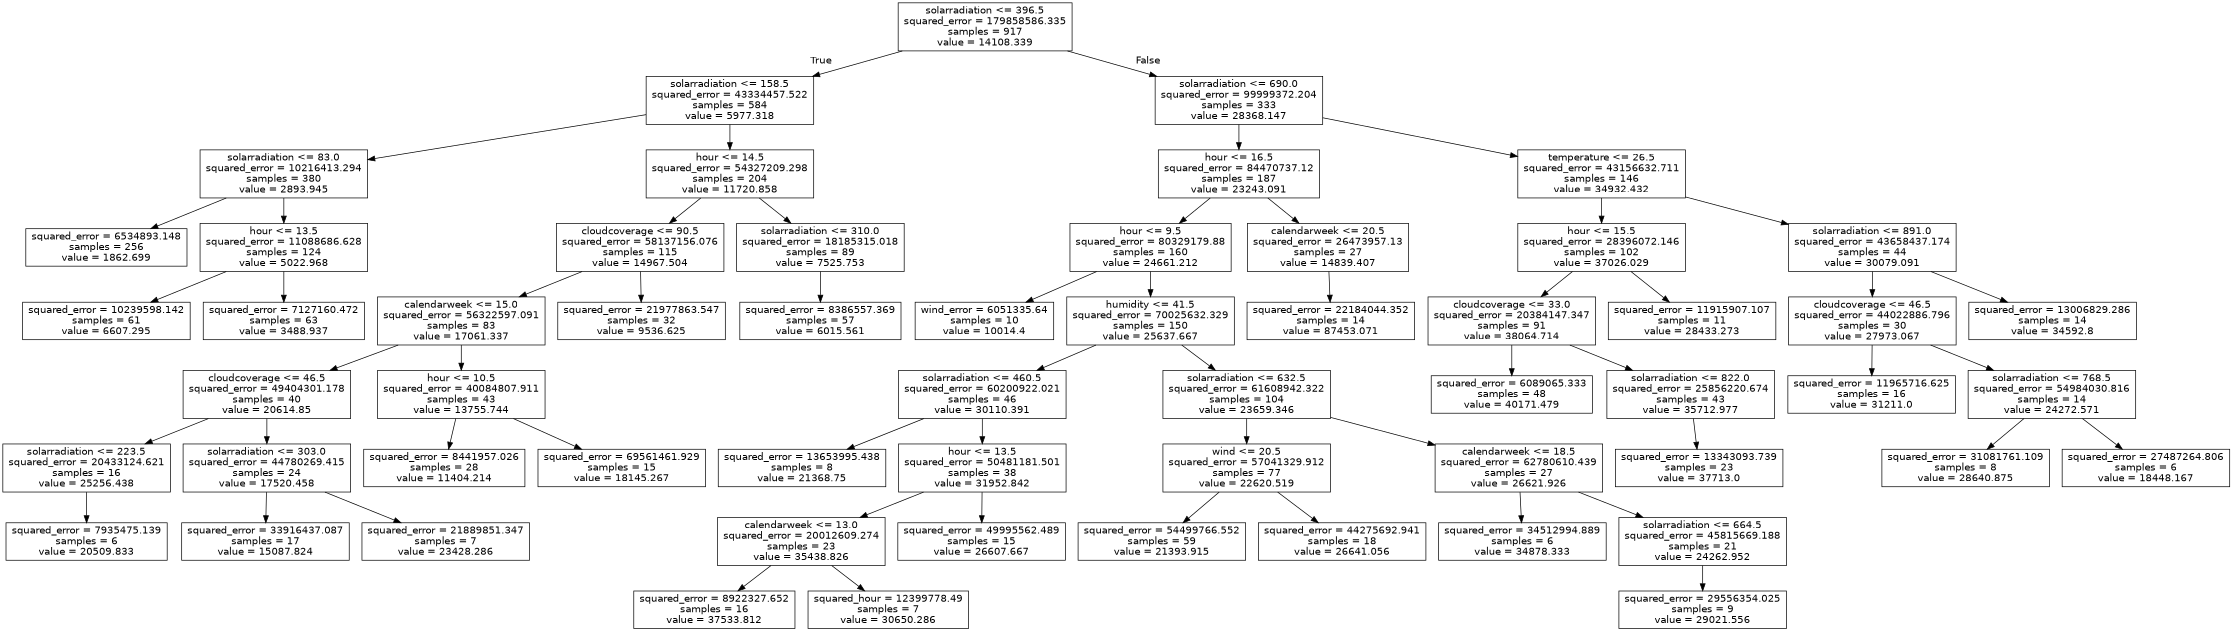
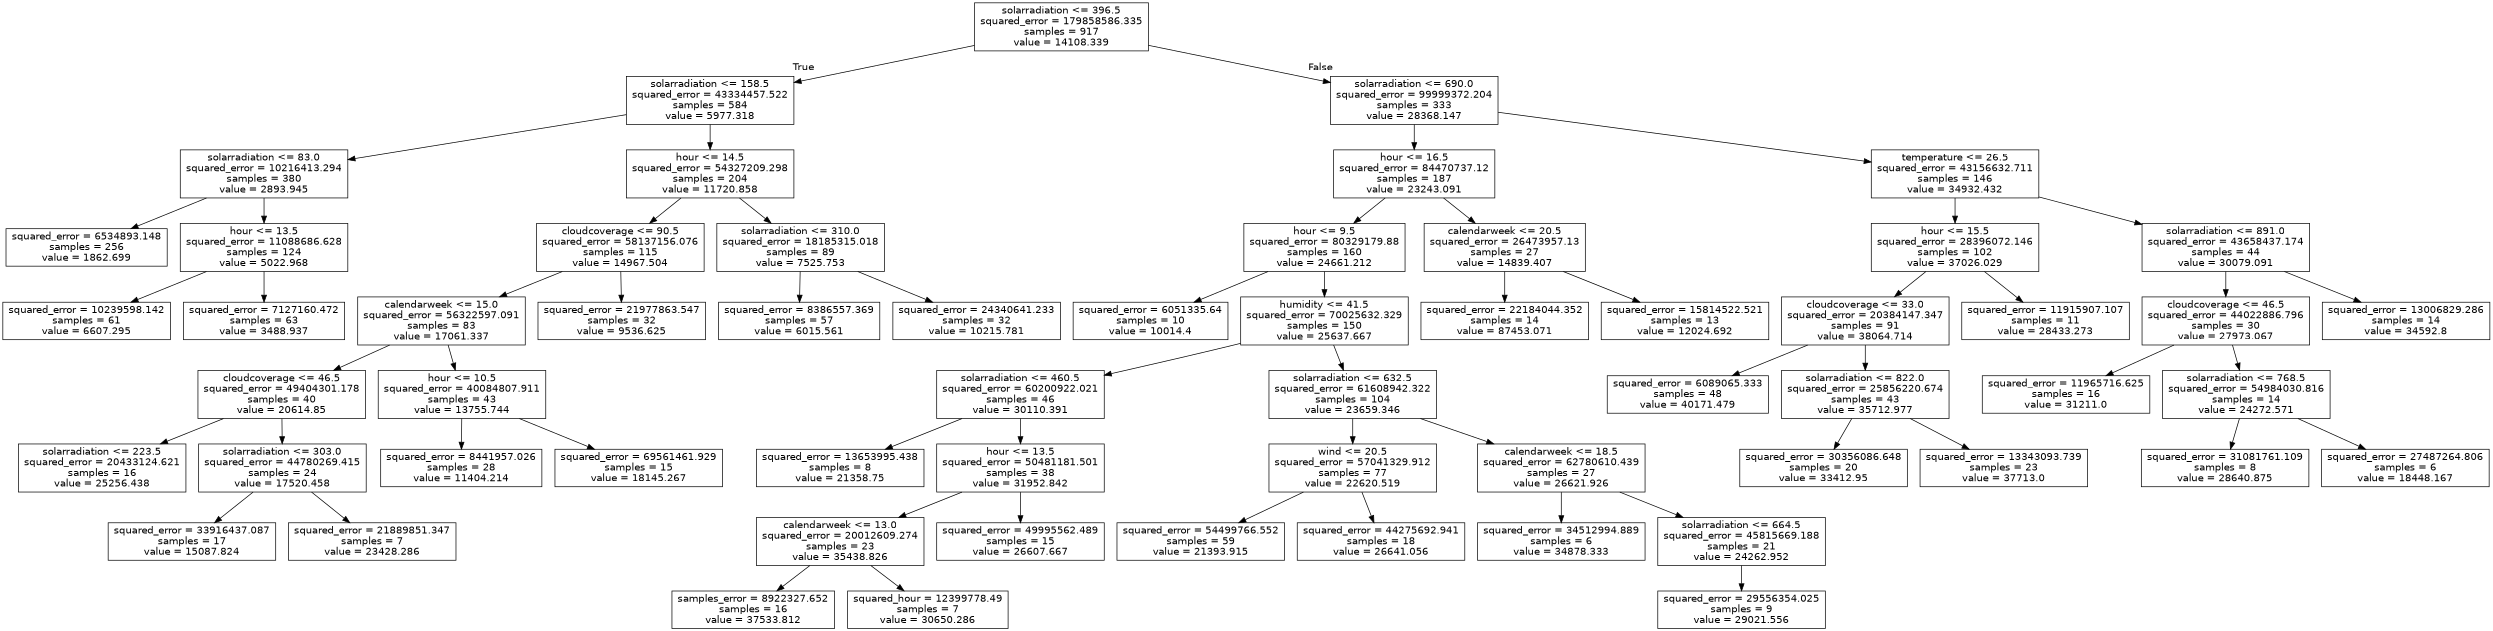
node "squared_error = 24340641.233 samples = 32 value = 10215.781": added
node "wind_error = 6051335.64 samples = 10 value = 10014.4": label "wind_error = 6051335.64 samples = 10 value = 10014.4" -> "squared_error = 6051335.64 samples = 10 value = 10014.4"
node "squared_error = 15814522.521 samples = 13 value = 12024.692": added
node "squared_error = 13653995.438 samples = 8 value = 21368.75": label "squared_error = 13653995.438 samples = 8 value = 21368.75" -> "squared_error = 13653995.438 samples = 8 value = 21358.75"
node "squared_error = 30356086.648 samples = 20 value = 33412.95": added
node "squared_error = 7935475.139 samples = 6 value = 20509.833": removed
node "squared_error = 8922327.652 samples = 16 value = 37533.812": label "squared_error = 8922327.652 samples = 16 value = 37533.812" -> "samples_error = 8922327.652 samples = 16 value = 37533.812"
